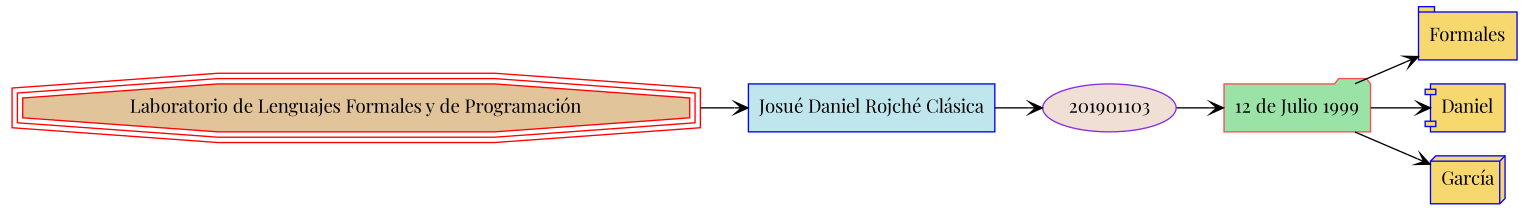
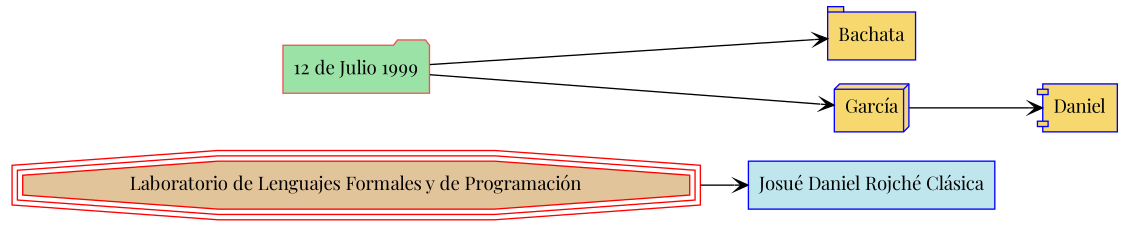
node "Formales": label "Formales" -> "Bachata"
node "201901103": removed
edge "12 de Julio 1999" -> "Daniel": now "García" -> "Daniel"
